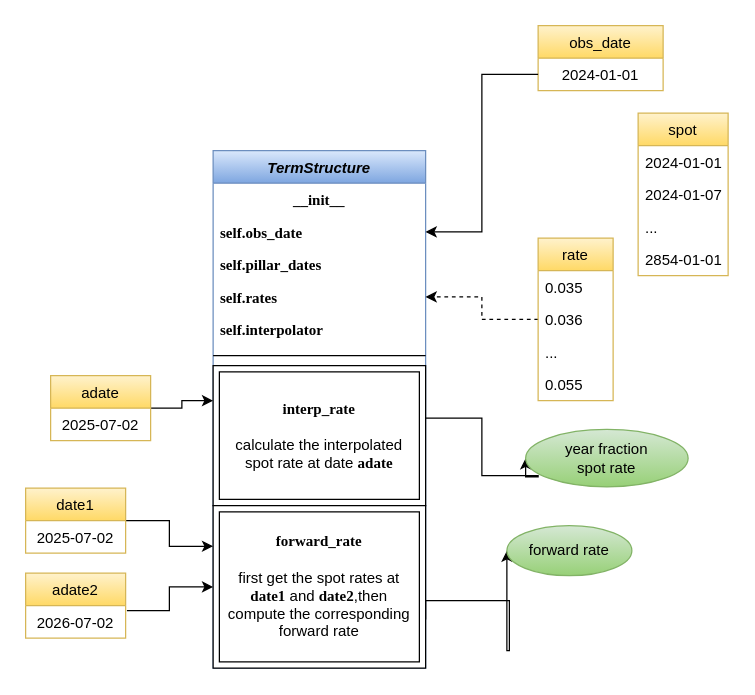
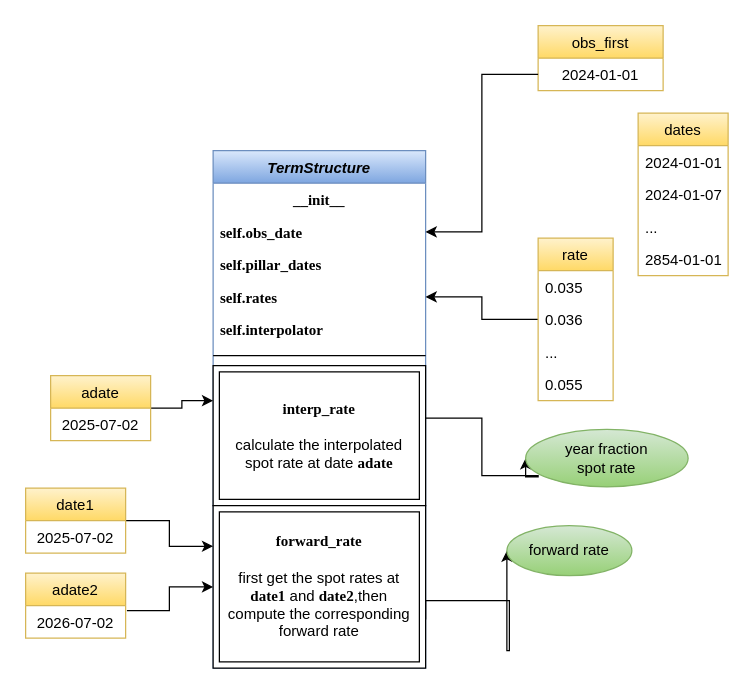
node "obs_date": label "obs_date" -> "obs_first"
node "spot": label "spot" -> "dates"
edge "rate" -> "self.rates": style dashed -> solid
